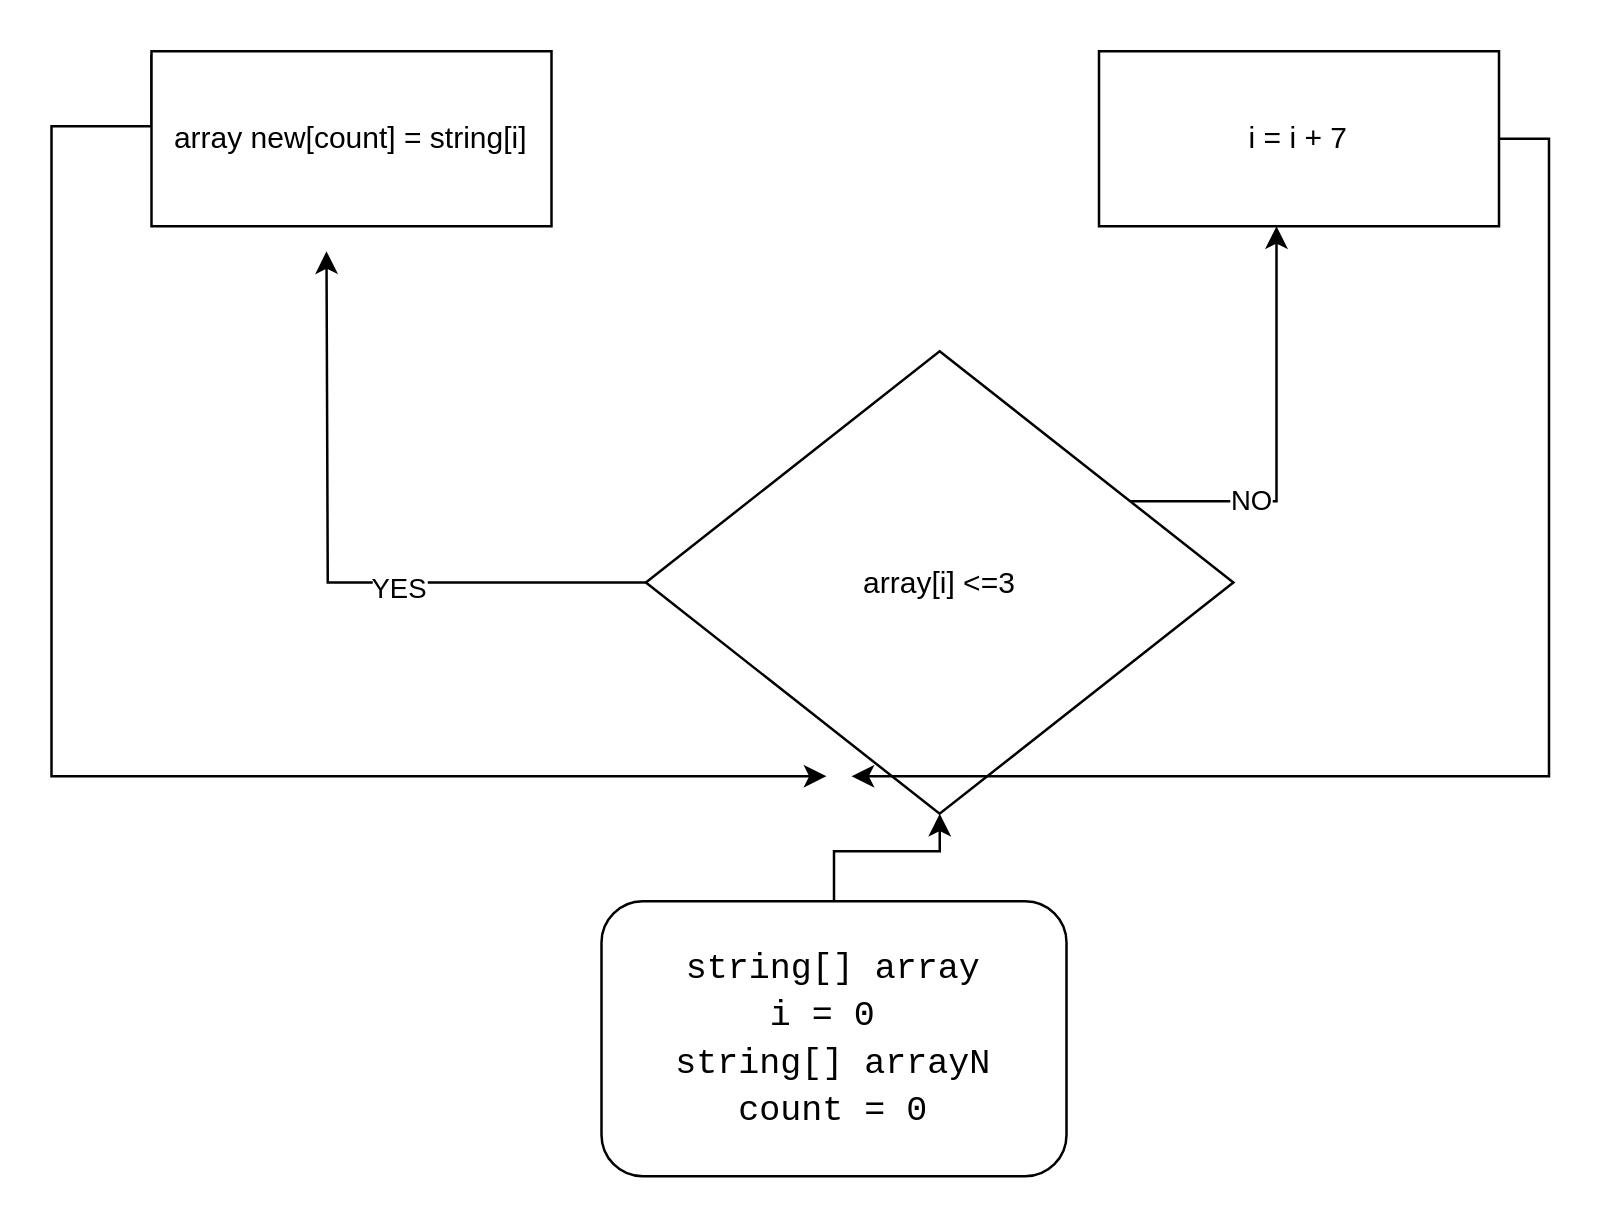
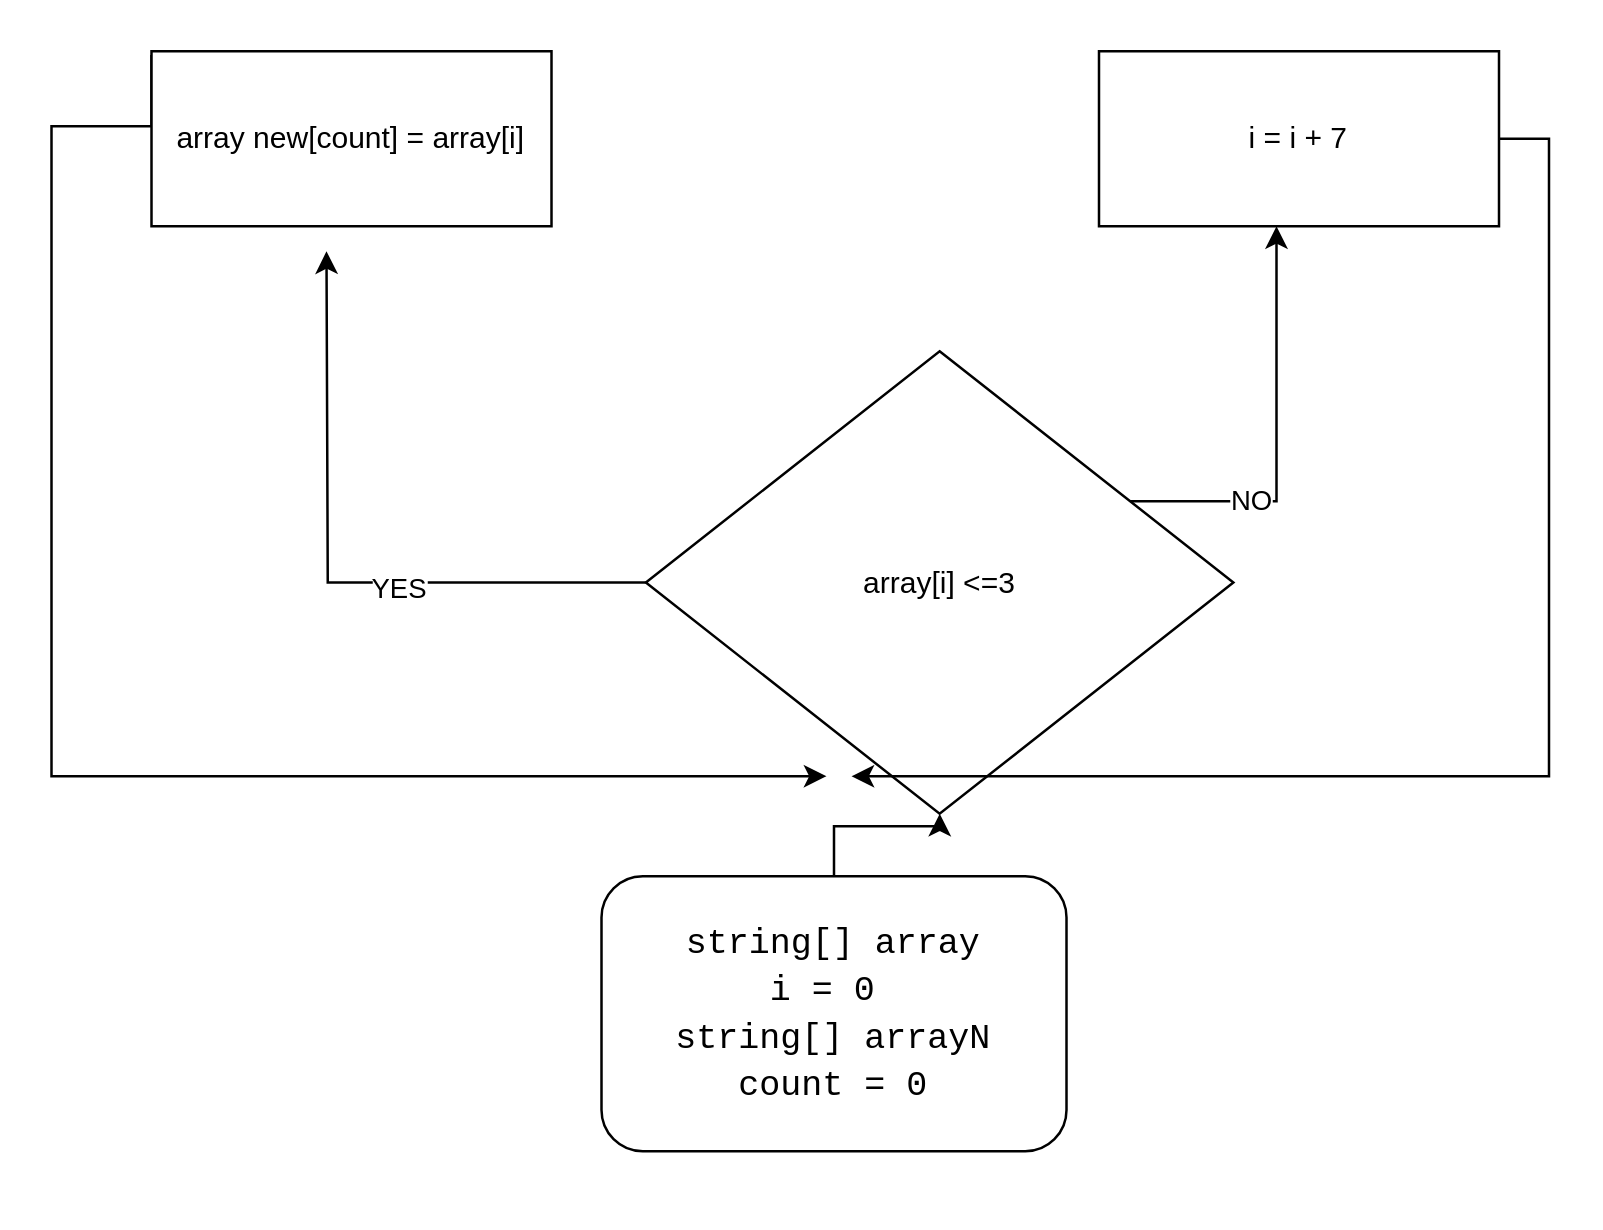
node "array new[count] = string[i]": label "array new[count] = string[i]" -> "array new[count] = array[i]"
node "string[] array i = 0 string[] arrayN count = 0": moved (834, 1039) -> (834, 1014)
